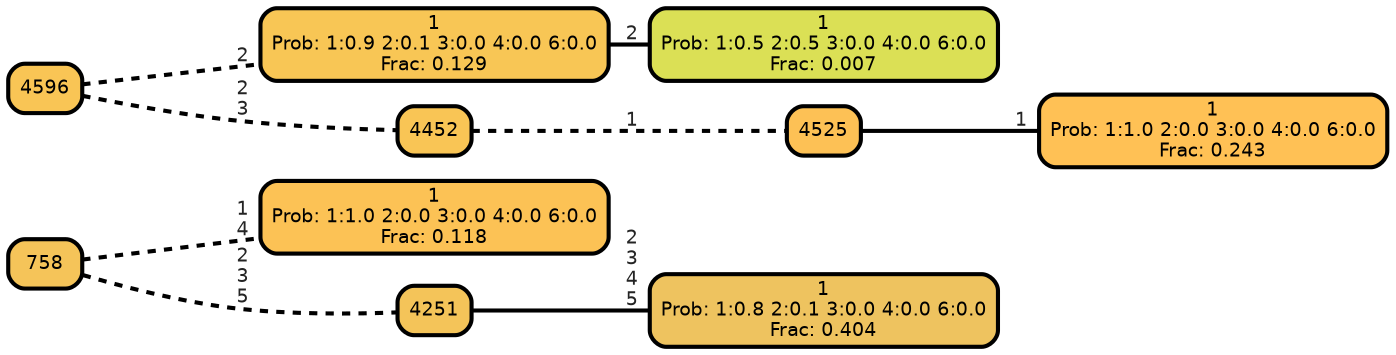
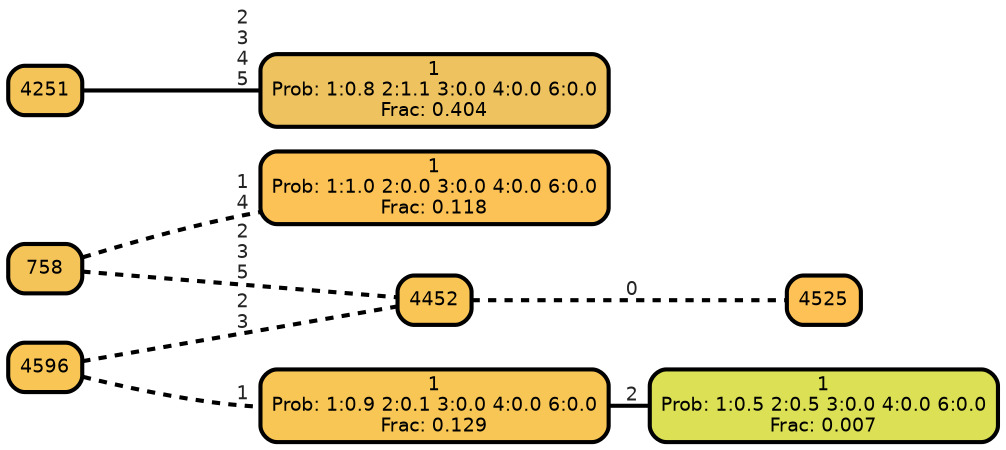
edge "1 Prob: 1:0.9 2:0.1 3:0.0 4:0.0 6:0.0 Frac: 0.129" -- "4596": label " 2" -> " 1"
edge "4452" -- "4525": label " 1" -> " 0"
node "1 Prob: 1:1.0 2:0.0 3:0.0 4:0.0 6:0.0 Frac: 0.243": removed
edge "758" -- "4251": now "758" -- "4452"
node "1 Prob: 1:0.8 2:0.1 3:0.0 4:0.0 6:0.0 Frac: 0.404": label "1 Prob: 1:0.8 2:0.1 3:0.0 4:0.0 6:0.0 Frac: 0.404" -> "1 Prob: 1:0.8 2:1.1 3:0.0 4:0.0 6:0.0 Frac: 0.404"
